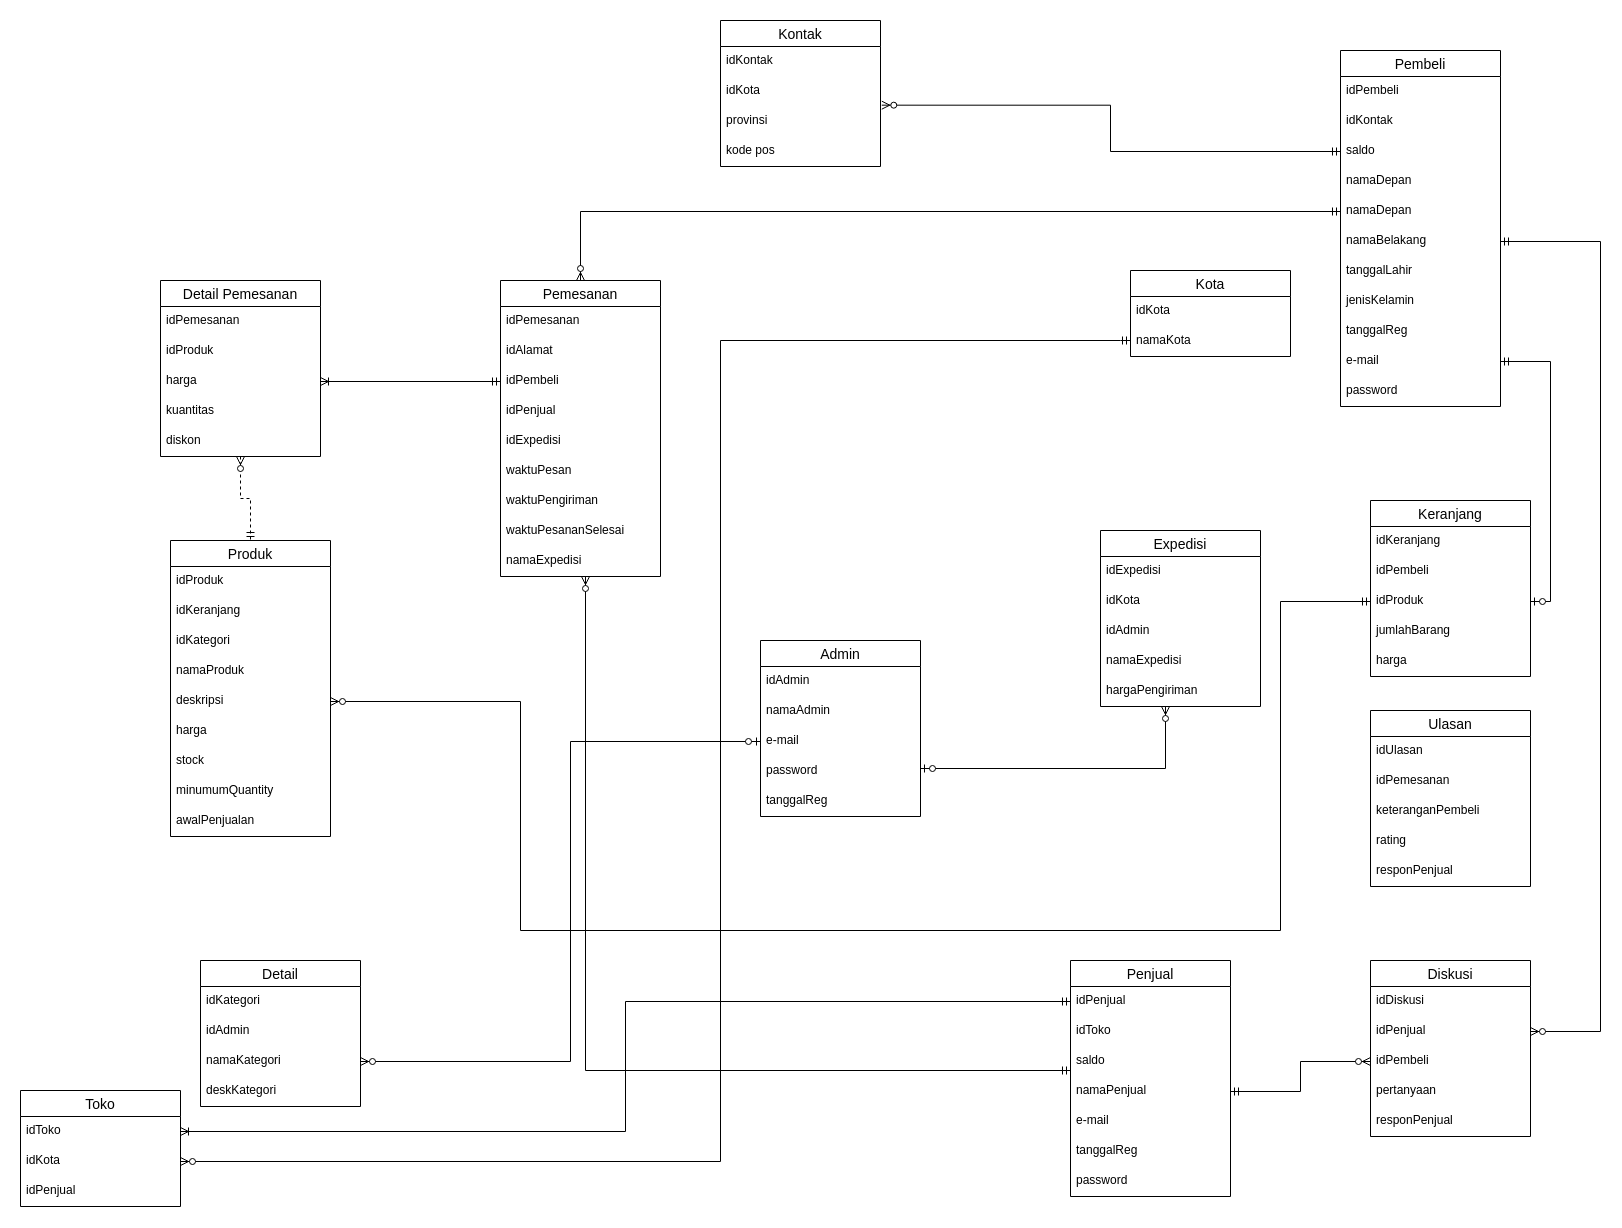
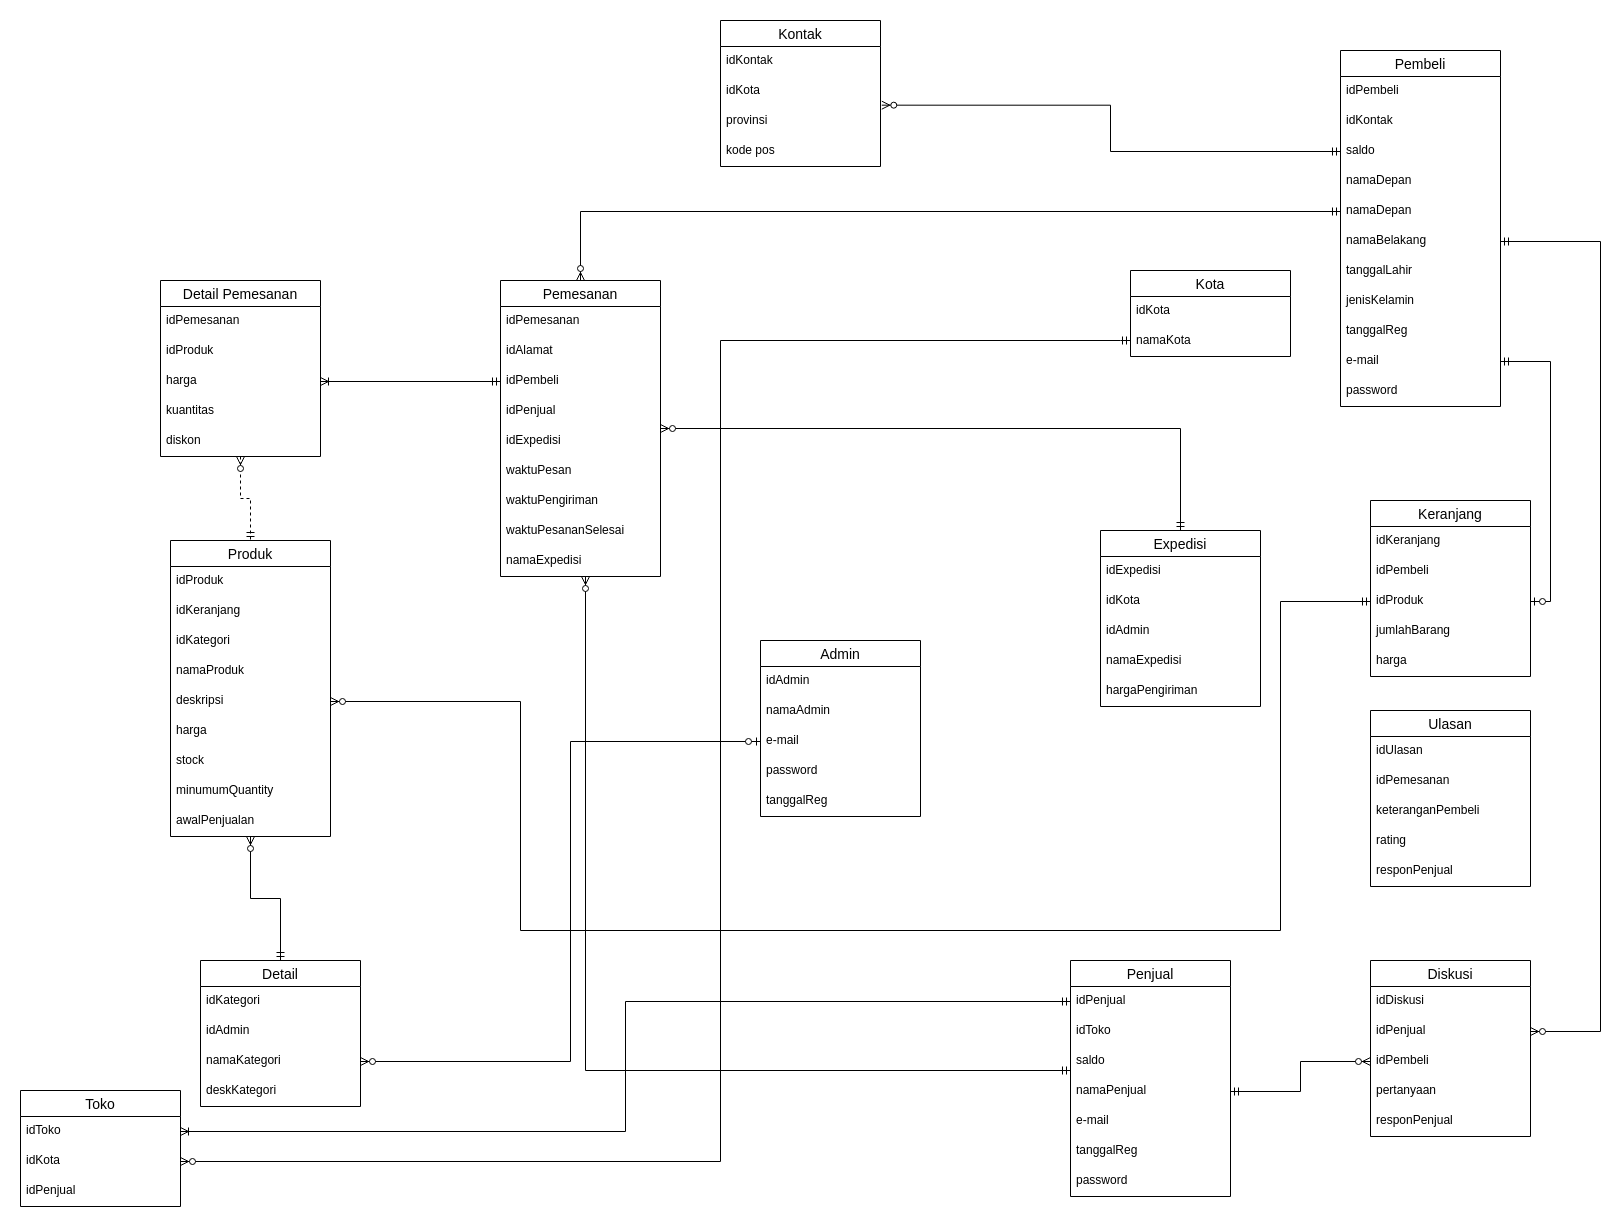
edge "Pemesanan" -- "Expedisi": added
edge "hargaPengiriman" -- "Admin": removed
edge "Produk" -- "Detail": added
